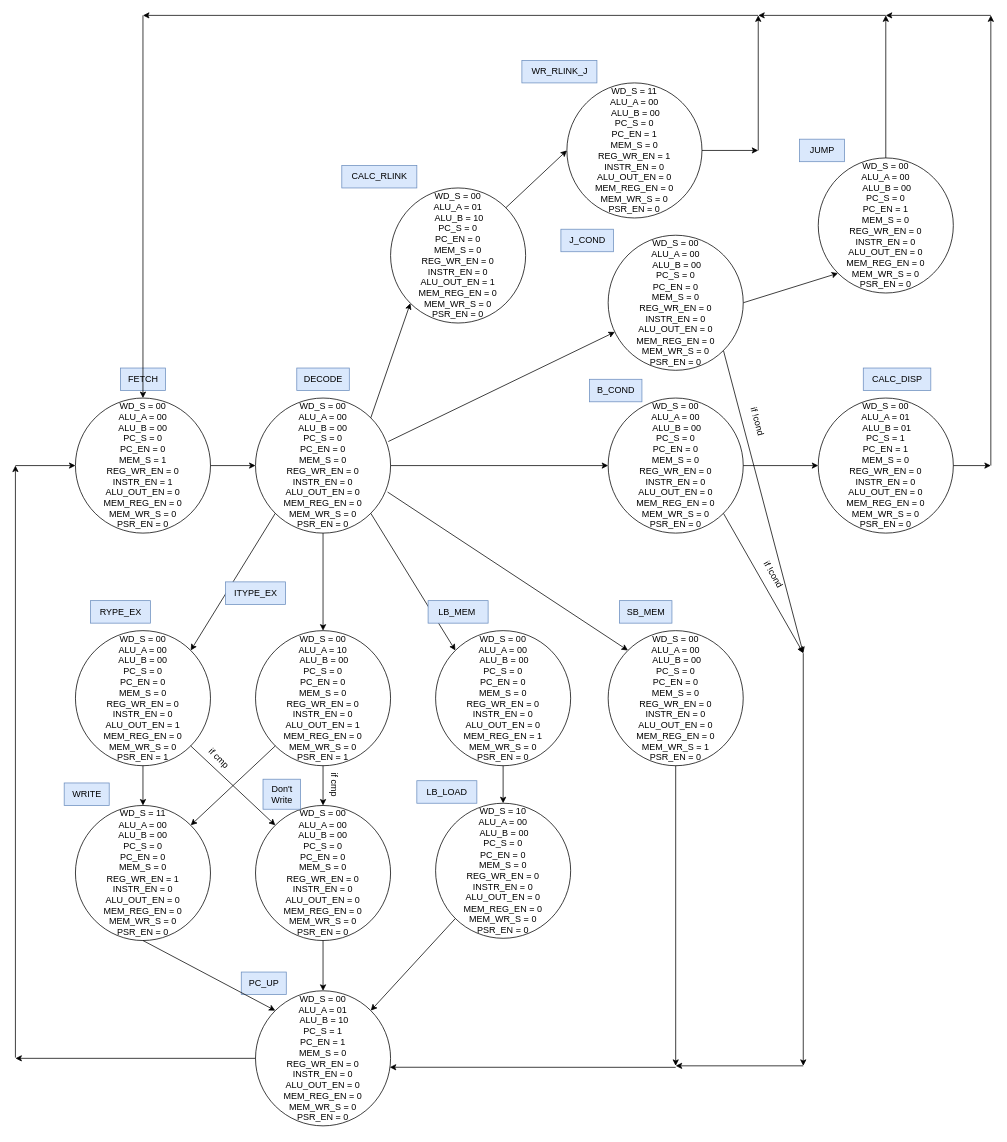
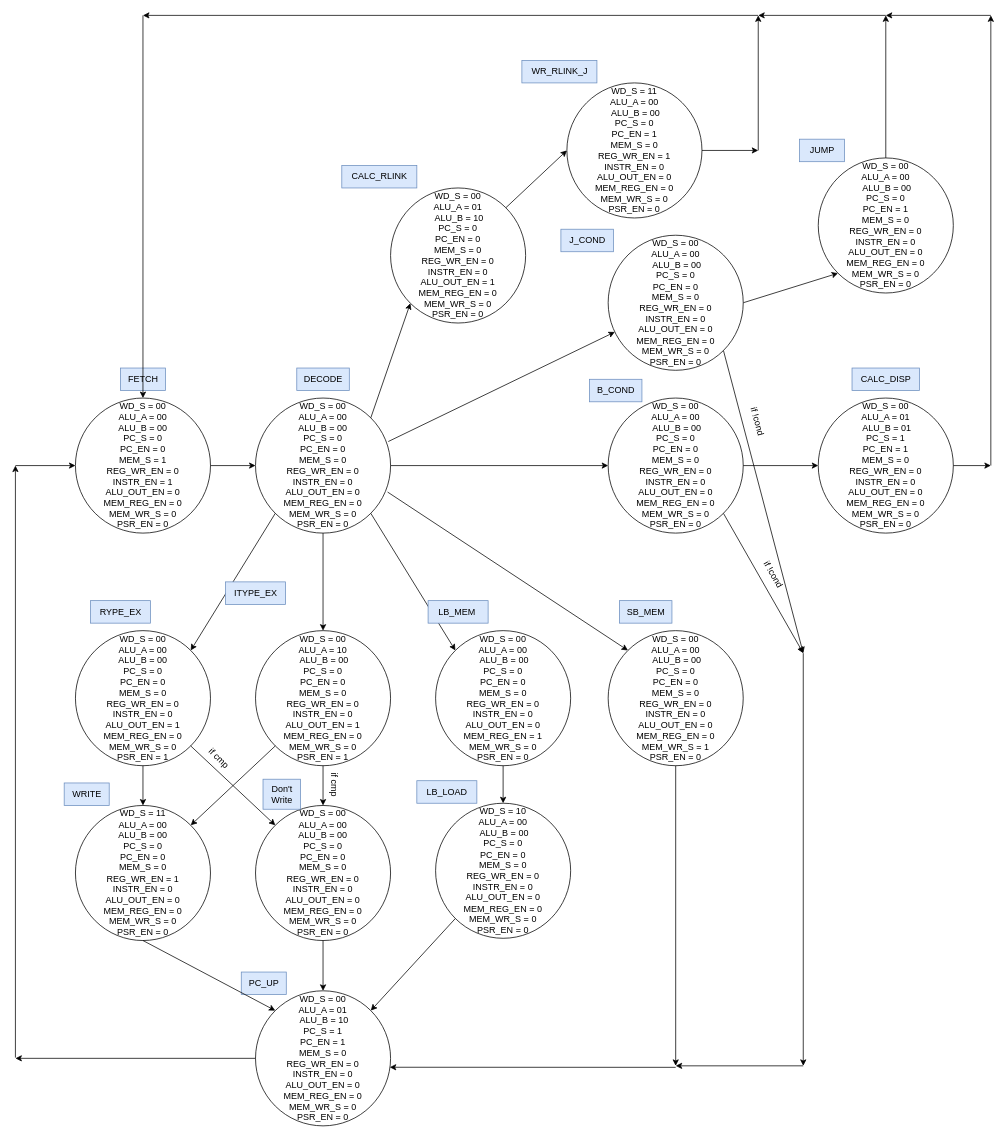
node "CALC_DISP": moved (897, 379) -> (885, 379)
